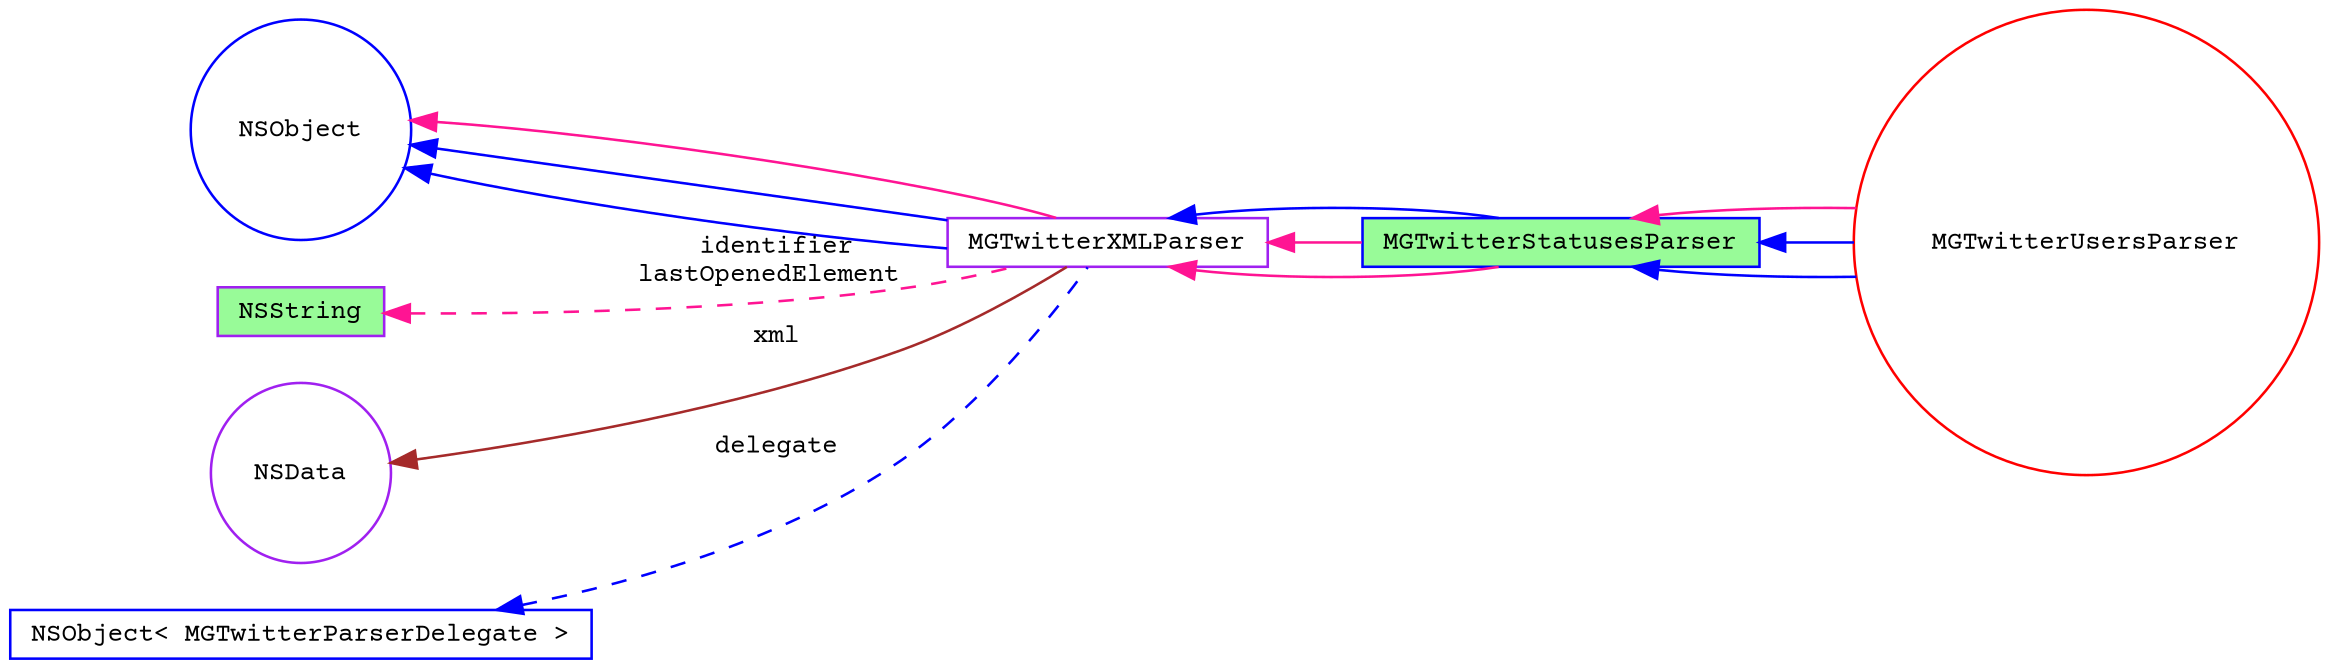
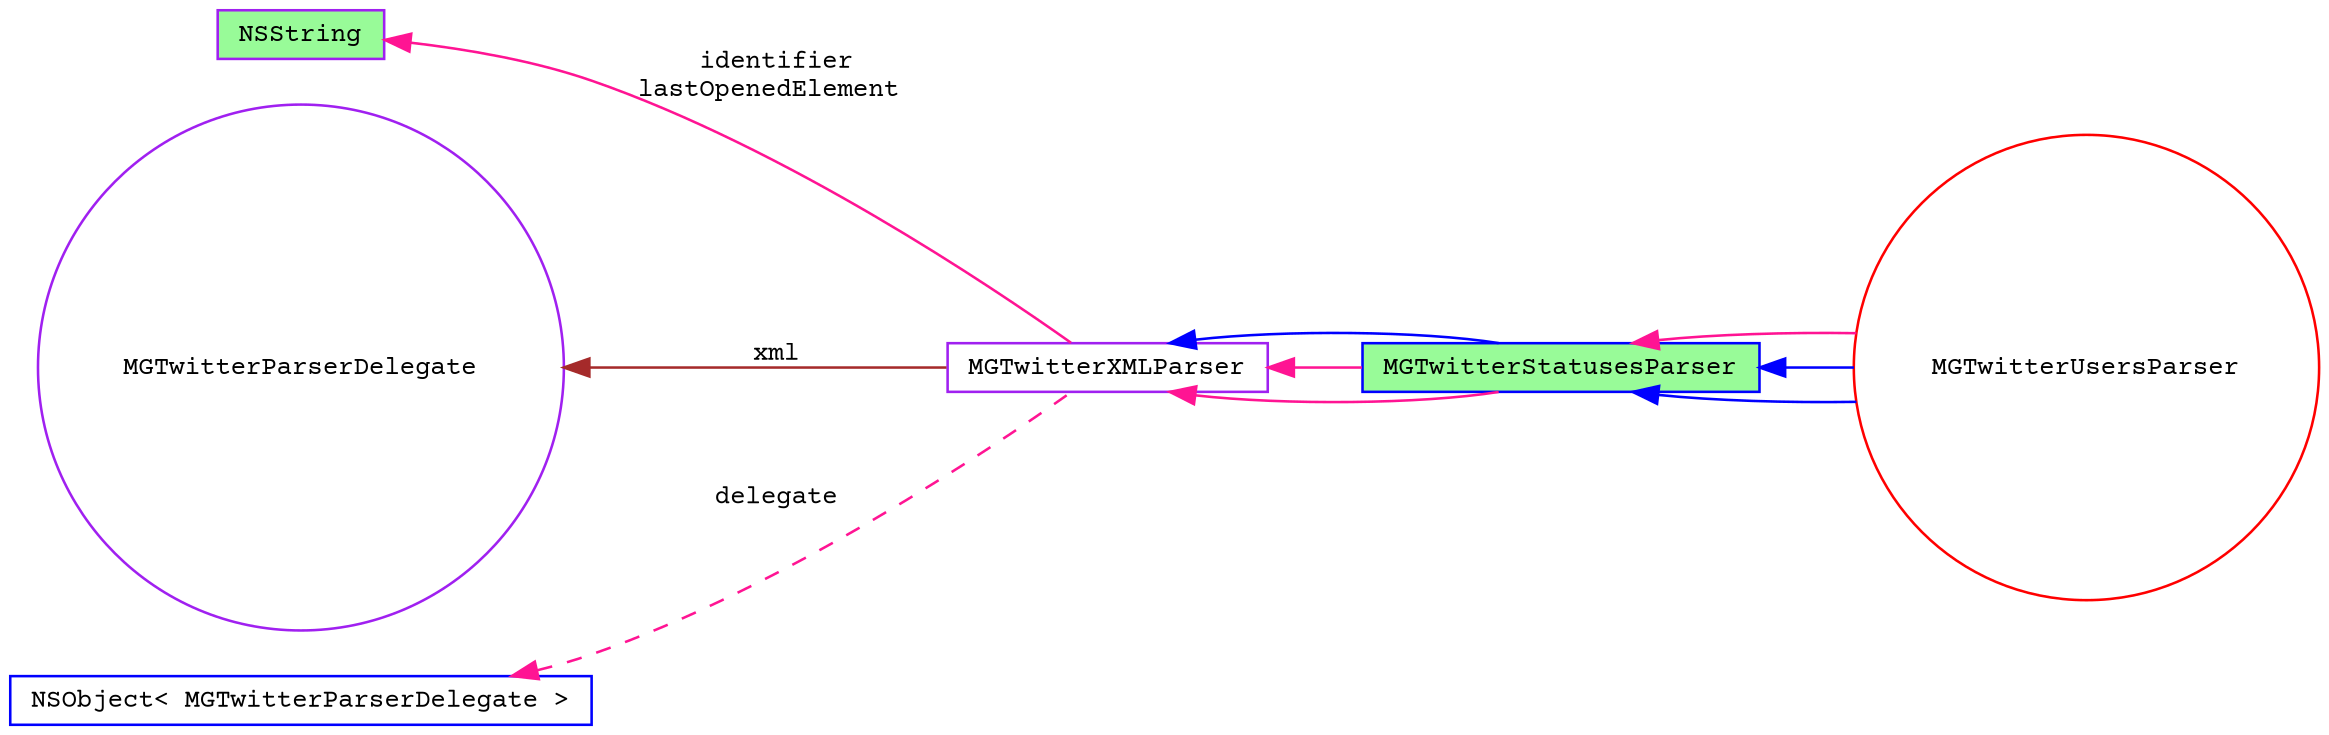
node "NSObject": removed
edge "MGTwitterXMLParser" -> "NSString": style dashed -> solid
node "NSData": label "NSData" -> "MGTwitterParserDelegate"
edge "MGTwitterXMLParser" -> "NSObject< MGTwitterParserDelegate >": color blue -> deeppink
